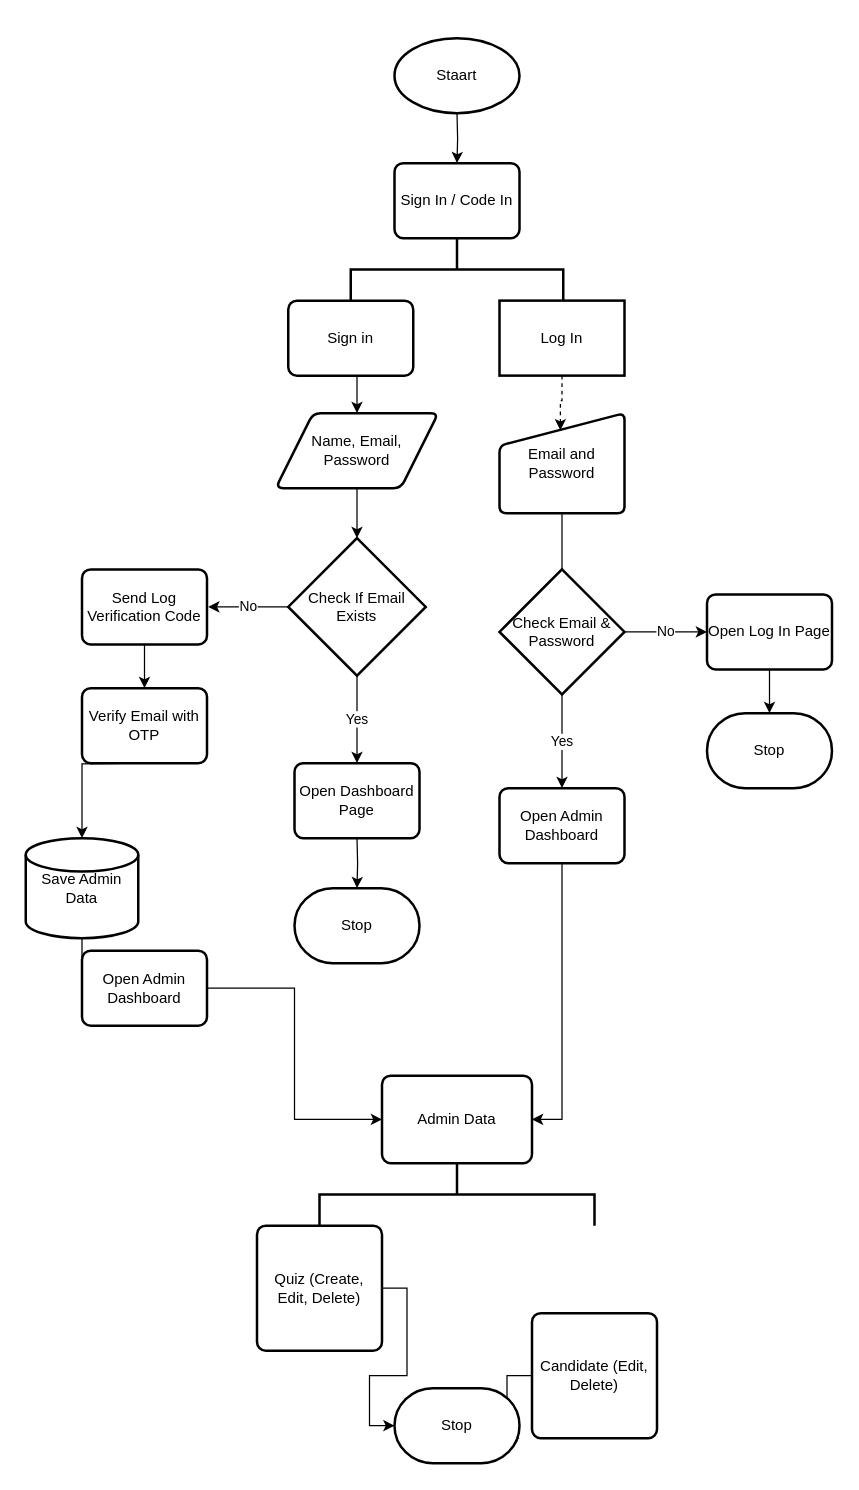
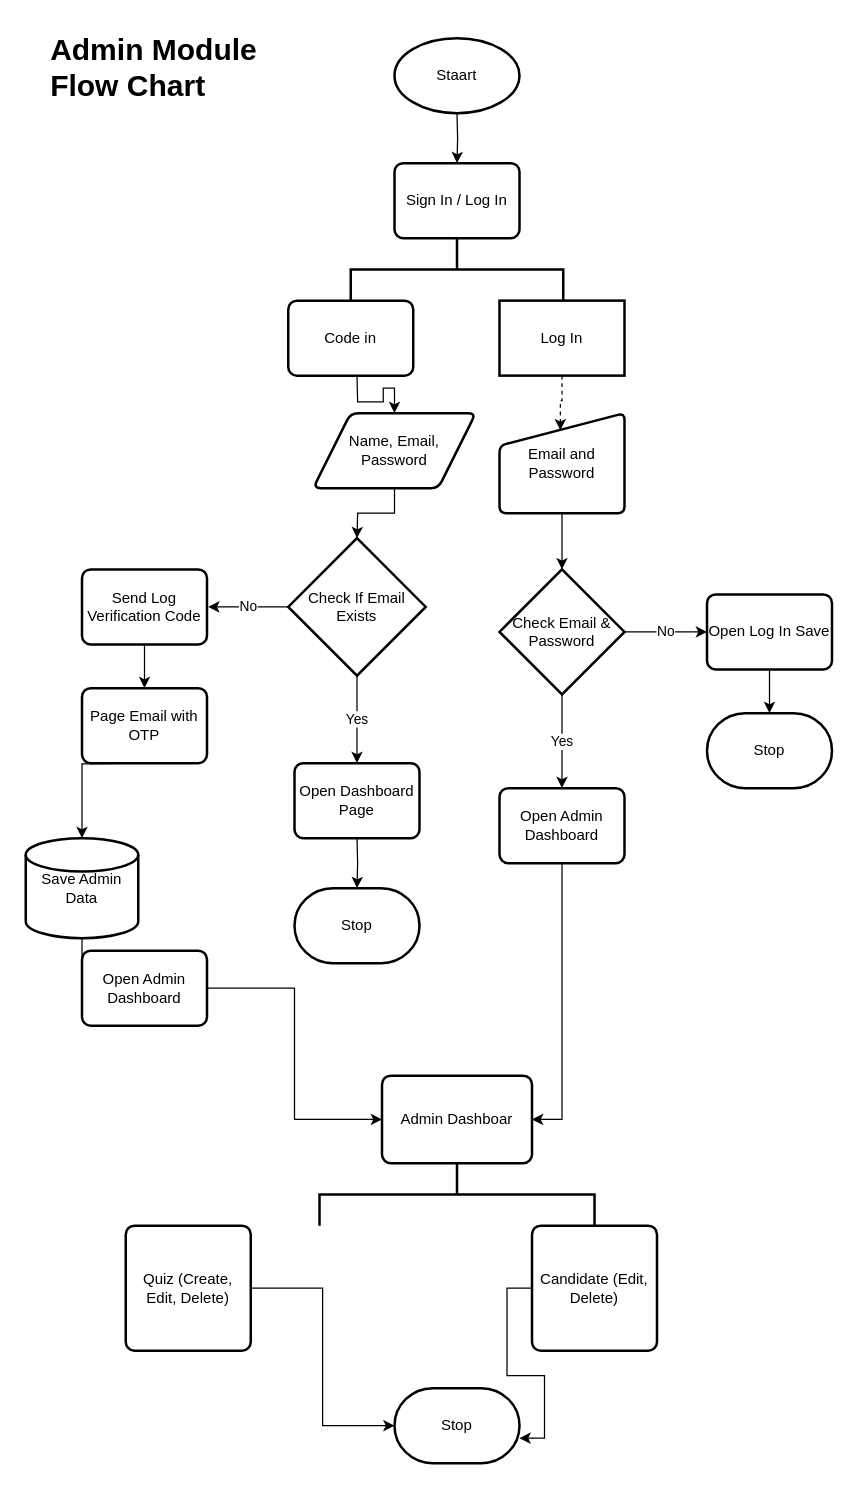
node "Admin Module Flow Chart": added
node "Sign In / Code In": label "Sign In / Code In" -> "Sign In / Log In"
node "Sign in": label "Sign in" -> "Code in"
node "Name, Email, Password": moved (357, 451) -> (394, 451)
edge "Email and Password" -- "Check Email & Password": arrowhead none -> classic
node "Open Log In Page": label "Open Log In Page" -> "Open Log In Save"
node "Verify Email with OTP": label "Verify Email with OTP" -> "Page Email with OTP"
node "Admin Data": label "Admin Data" -> "Admin Dashboar"
node "Quiz (Create, Edit, Delete)": moved (319, 1288) -> (188, 1288)
node "Candidate (Edit, Delete)": moved (594, 1376) -> (594, 1288)
